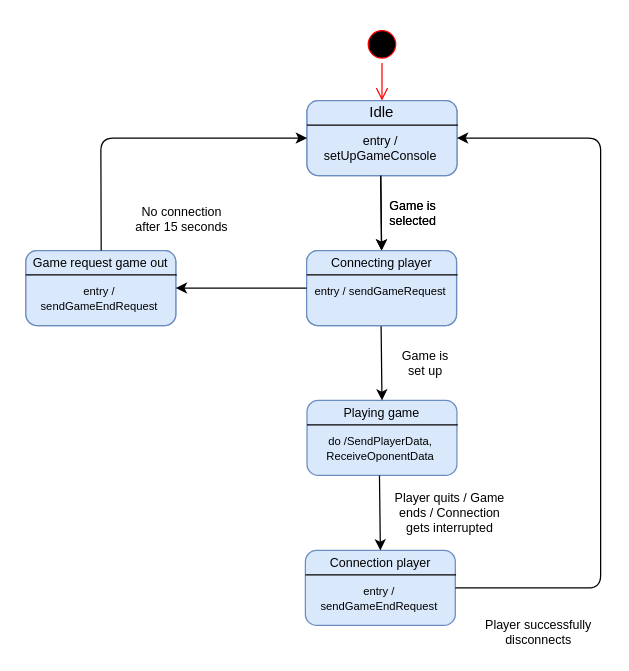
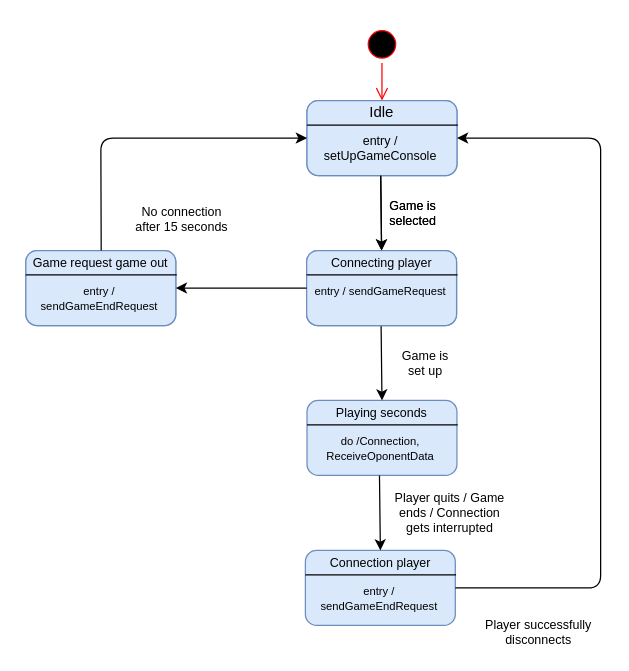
node "Playing game": label "Playing game" -> "Playing seconds"
node "do /SendPlayerData, ReceiveOponentData": label "do /SendPlayerData, ReceiveOponentData" -> "do /Connection, ReceiveOponentData"
